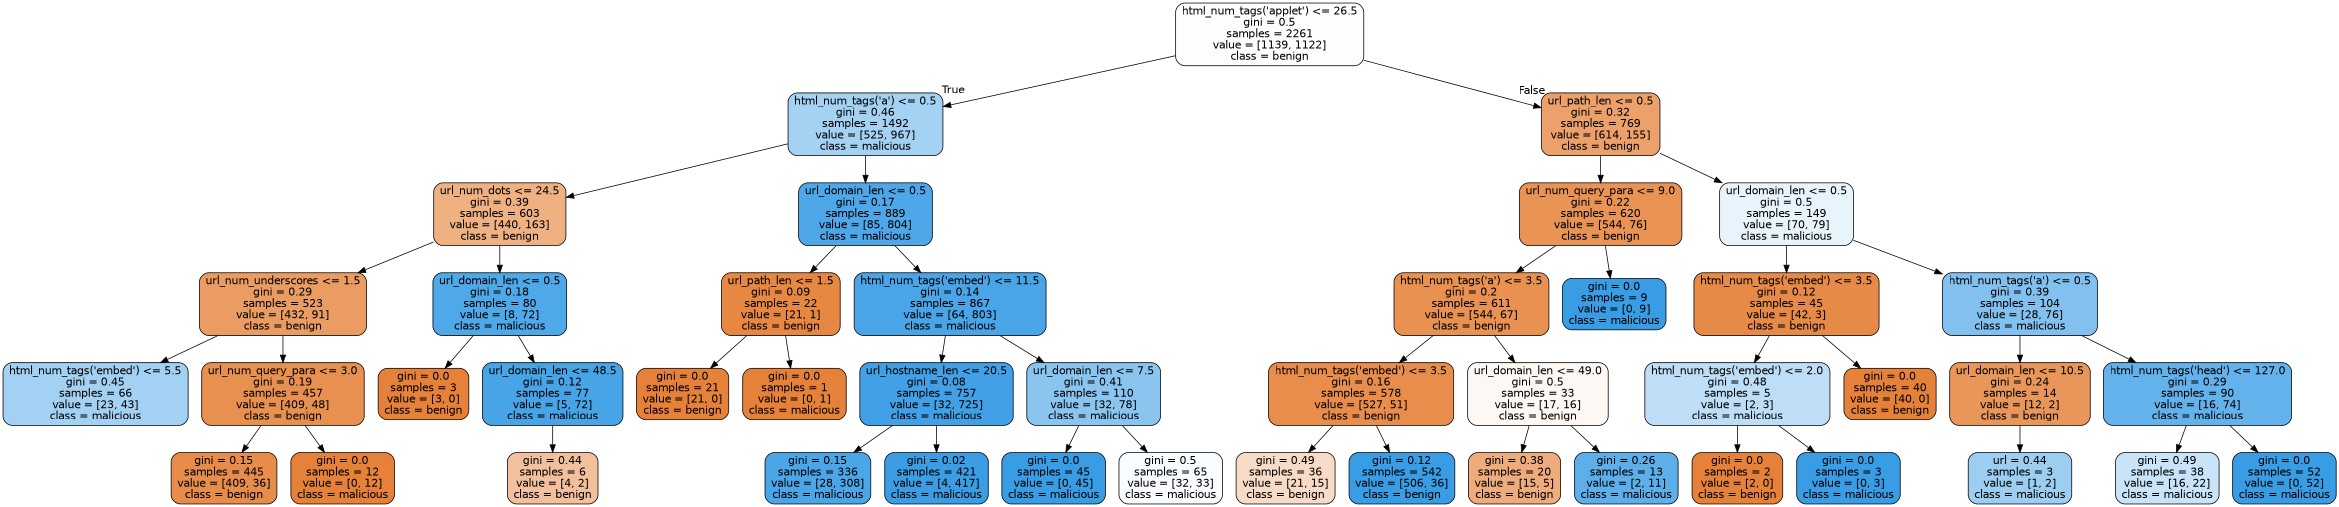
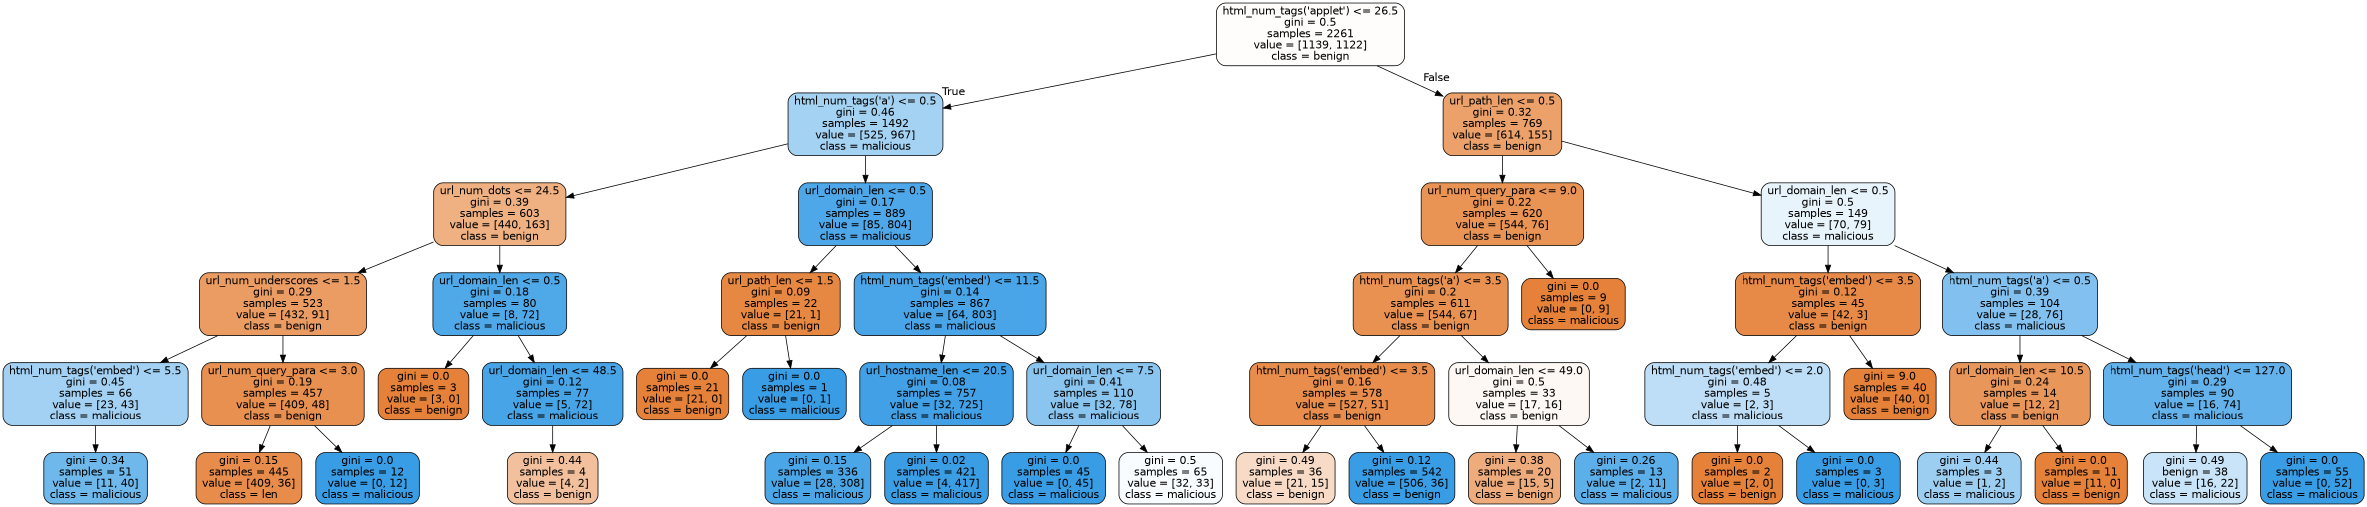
node "gini = 0.0 samples = 9 value = [0, 9] class = malicious": fillcolor #399de5 -> #e58139
node "gini = 0.0 samples = 1 value = [0, 1] class = malicious": fillcolor #e58139 -> #399de5
node "gini = 0.0 samples = 40 value = [40, 0] class = benign": label "gini = 0.0 samples = 40 value = [40, 0] class = benign" -> "gini = 9.0 samples = 40 value = [40, 0] class = benign"
node "gini = 0.34 samples = 51 value = [11, 40] class = malicious": added
node "gini = 0.15 samples = 445 value = [409, 36] class = benign": label "gini = 0.15 samples = 445 value = [409, 36] class = benign" -> "gini = 0.15 samples = 445 value = [409, 36] class = len"
node "gini = 0.0 samples = 12 value = [0, 12] class = malicious": fillcolor #e58139 -> #399de5
node "gini = 0.44 samples = 6 value = [4, 2] class = benign": label "gini = 0.44 samples = 6 value = [4, 2] class = benign" -> "gini = 0.44 samples = 4 value = [4, 2] class = benign"
node "url = 0.44 samples = 3 value = [1, 2] class = malicious": label "url = 0.44 samples = 3 value = [1, 2] class = malicious" -> "gini = 0.44 samples = 3 value = [1, 2] class = malicious"
node "gini = 0.0 samples = 11 value = [11, 0] class = benign": added
node "gini = 0.49 samples = 38 value = [16, 22] class = malicious": label "gini = 0.49 samples = 38 value = [16, 22] class = malicious" -> "gini = 0.49 benign = 38 value = [16, 22] class = malicious"
node "gini = 0.0 samples = 52 value = [0, 52] class = malicious": label "gini = 0.0 samples = 52 value = [0, 52] class = malicious" -> "gini = 0.0 samples = 55 value = [0, 52] class = malicious"
